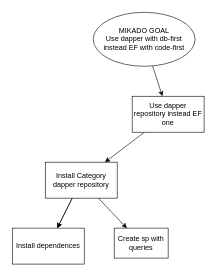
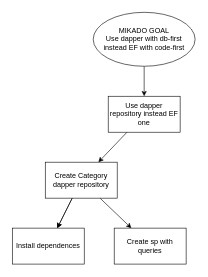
node "Use dapper repository instead EF one": moved (168, 114) -> (144, 114)
node "Install Category dapper repository": label "Install Category dapper repository" -> "Create Category dapper repository"
node "Create sp with queries": size 54x30 -> 72x36
